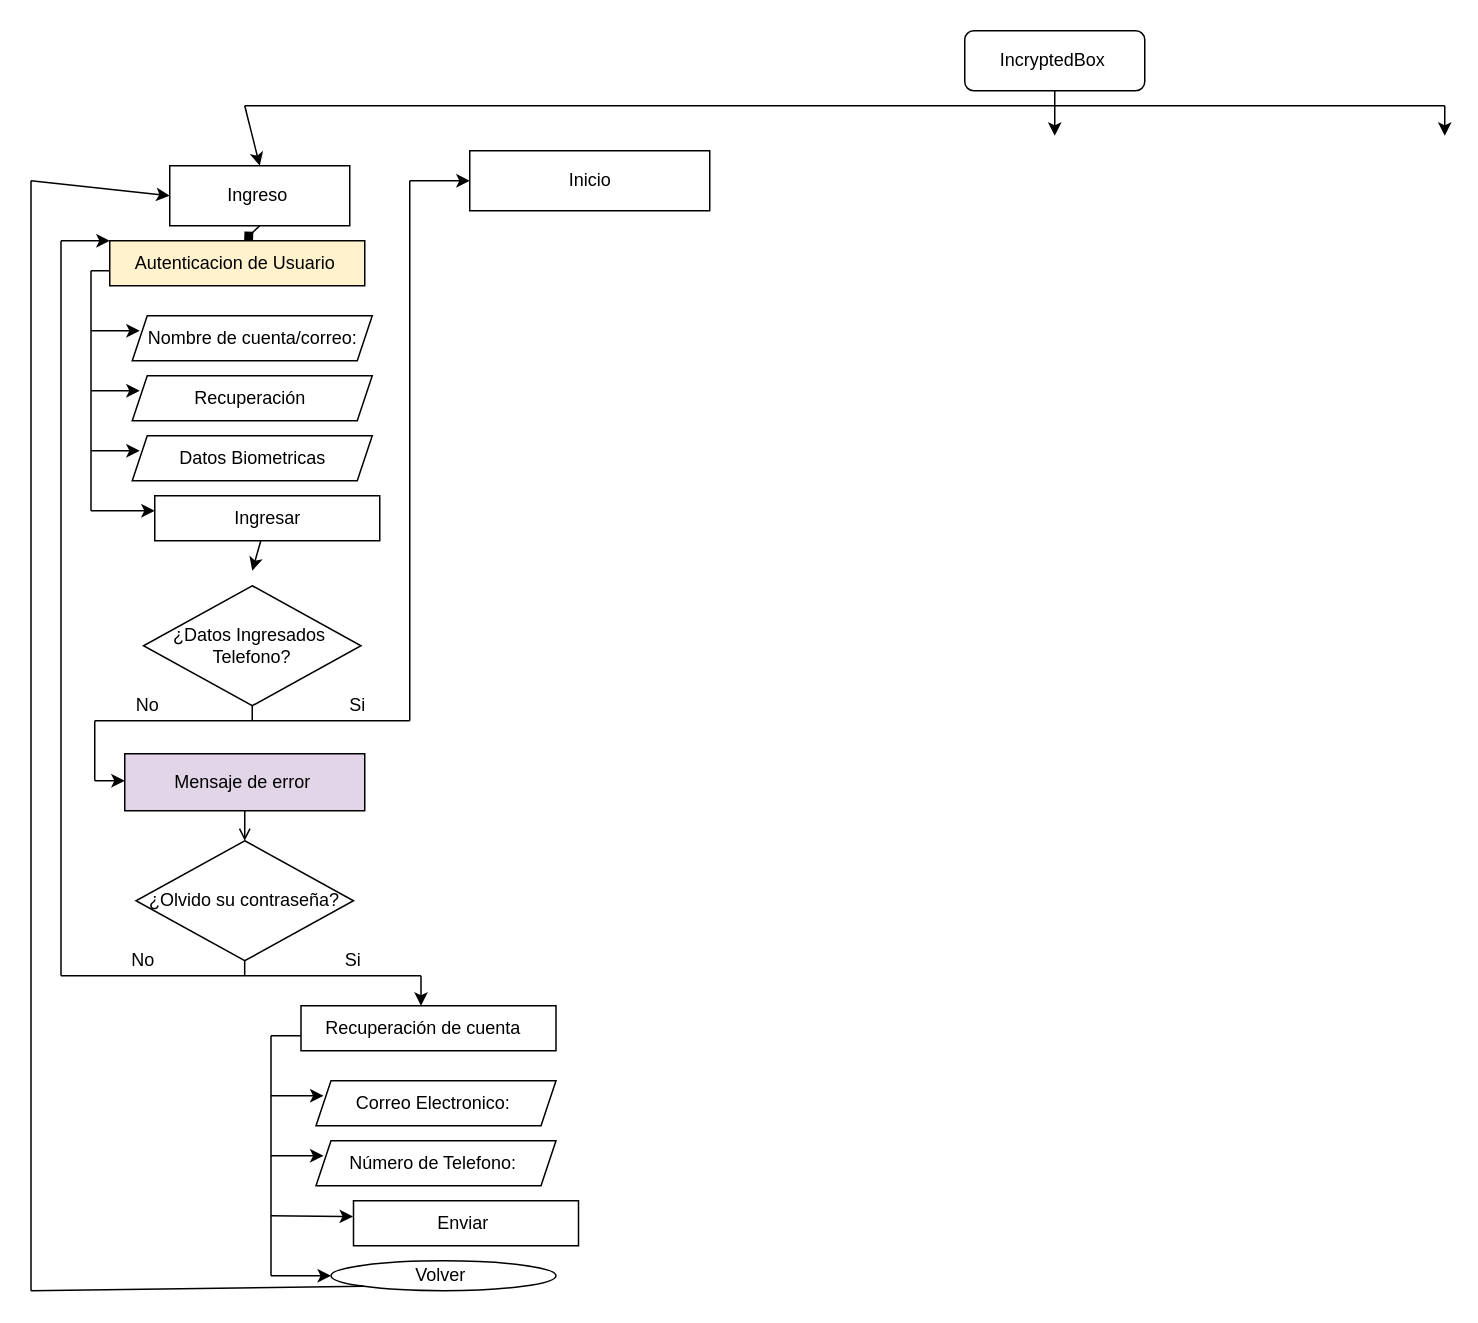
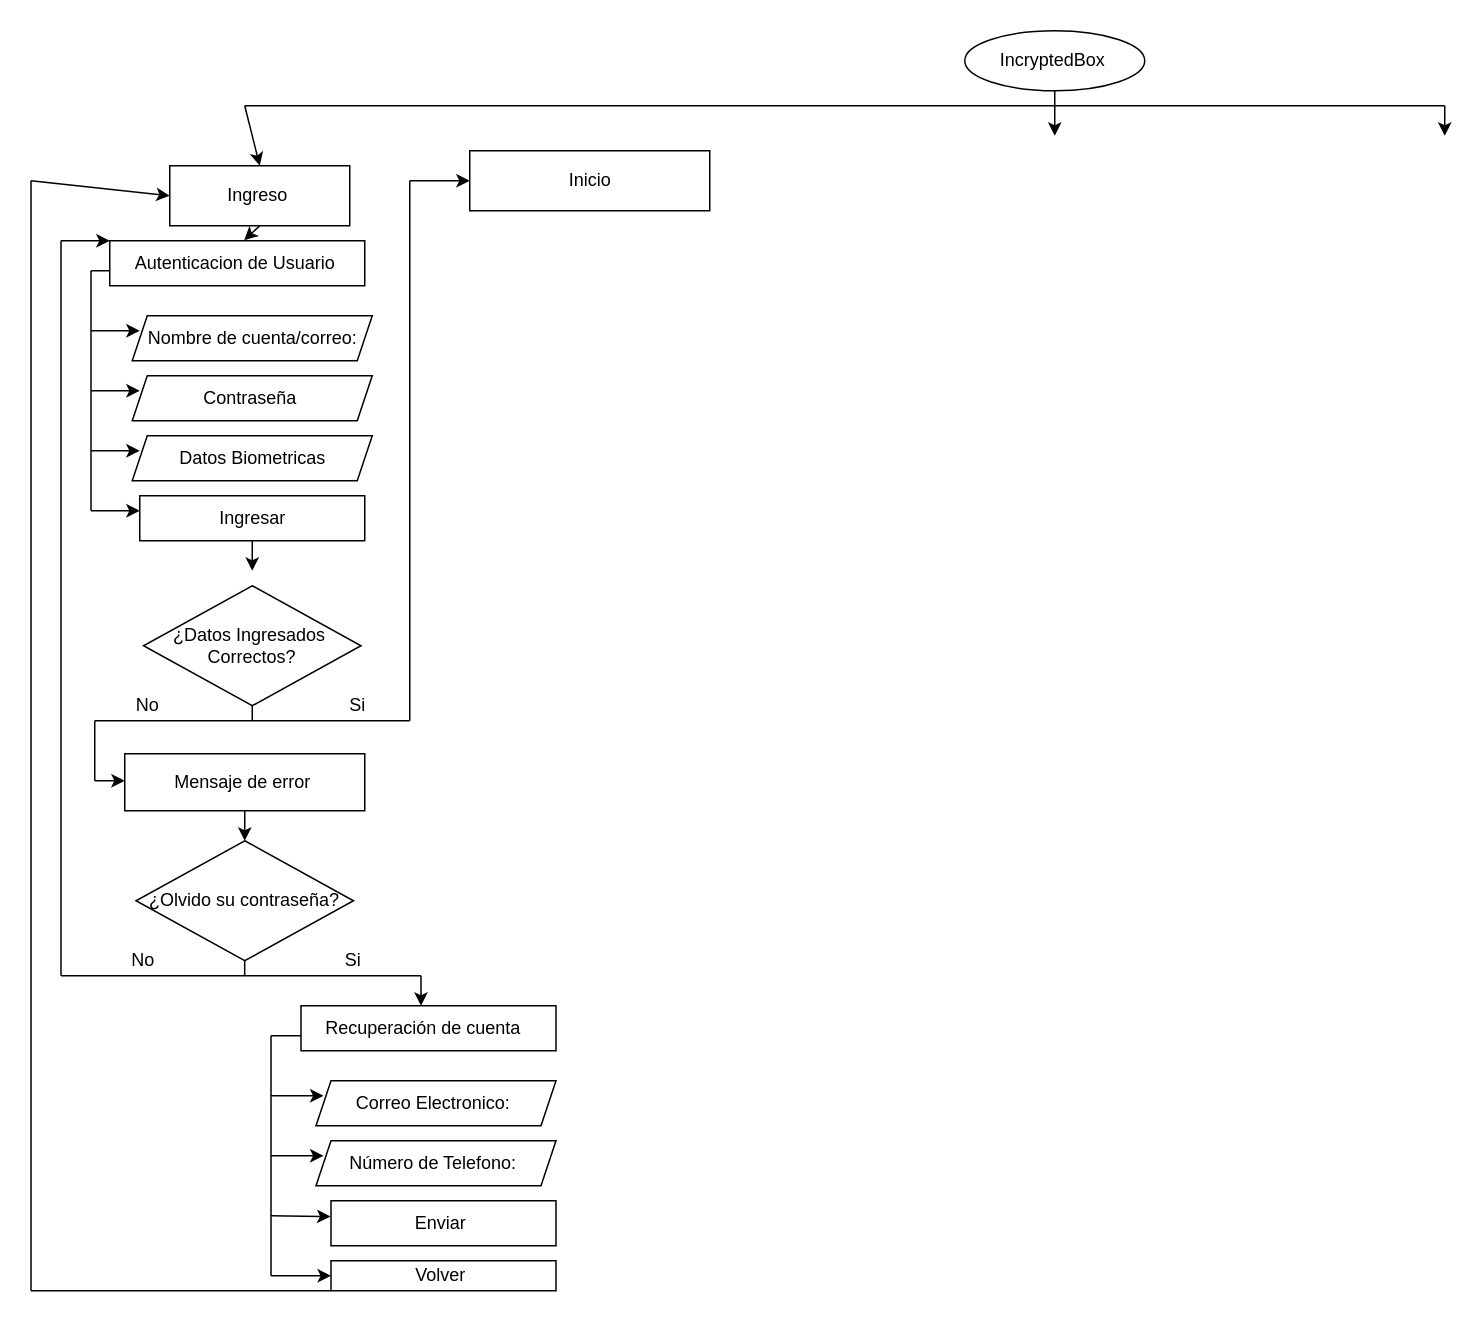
node "IncryptedBox": shape rounded rectangle -> ellipse
edge "Ingreso" -> "Autenticacion de Usuario": arrowhead diamond -> classic
node "Autenticacion de Usuario": fillcolor #fff2cc -> #ffffff
node "Recuperación": label "Recuperación" -> "Contraseña"
node "Ingresar": moved (267, 518) -> (252, 518)
node "¿Datos Ingresados Telefono?": label "¿Datos Ingresados Telefono?" -> "¿Datos Ingresados Correctos?"
node "Mensaje de error": fillcolor #e1d5e7 -> #ffffff
edge "Mensaje de error" -> "¿Olvido su contraseña?": arrowhead open -> classic
node "Enviar": moved (466, 1223) -> (443, 1223)
node "Volver": shape ellipse -> rectangle
